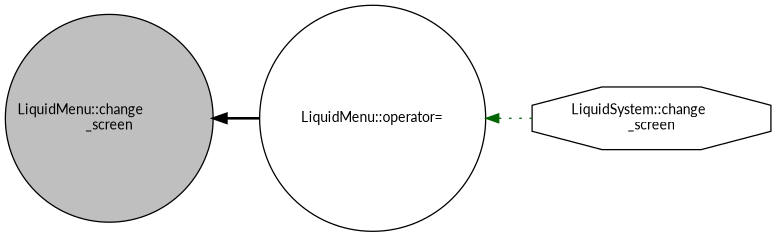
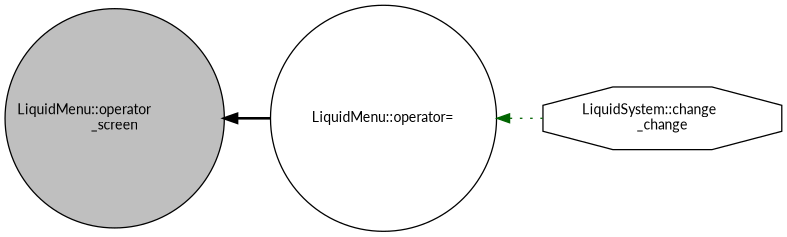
node "LiquidMenu::change _screen": label "LiquidMenu::change _screen" -> "LiquidMenu::operator _screen"
node "LiquidSystem::change _screen": label "LiquidSystem::change _screen" -> "LiquidSystem::change _change"
